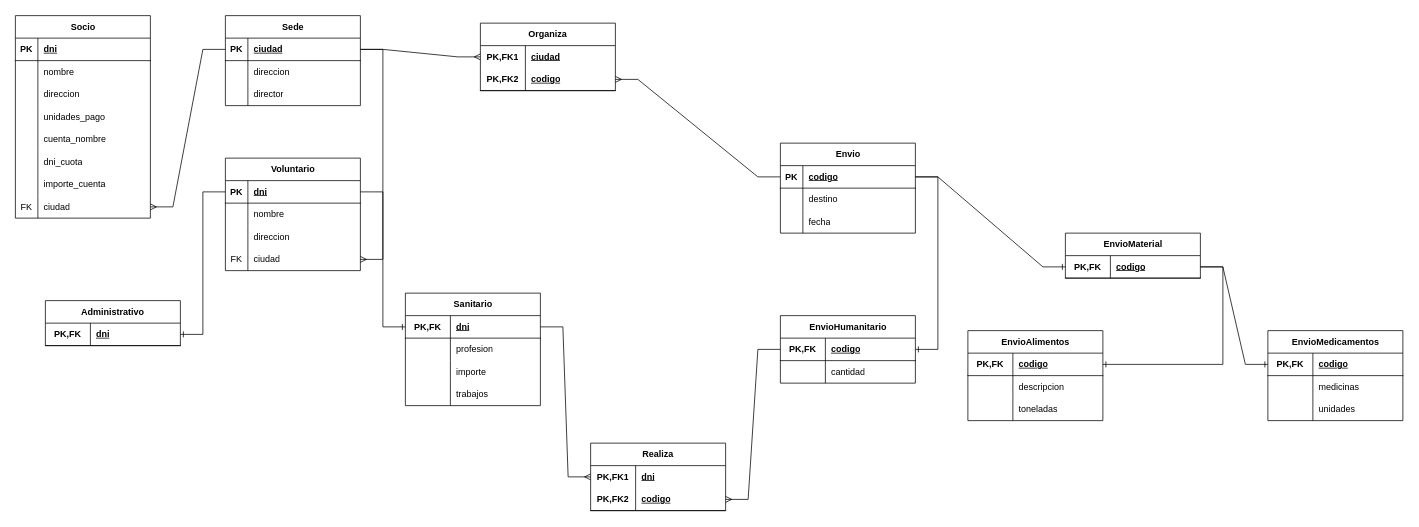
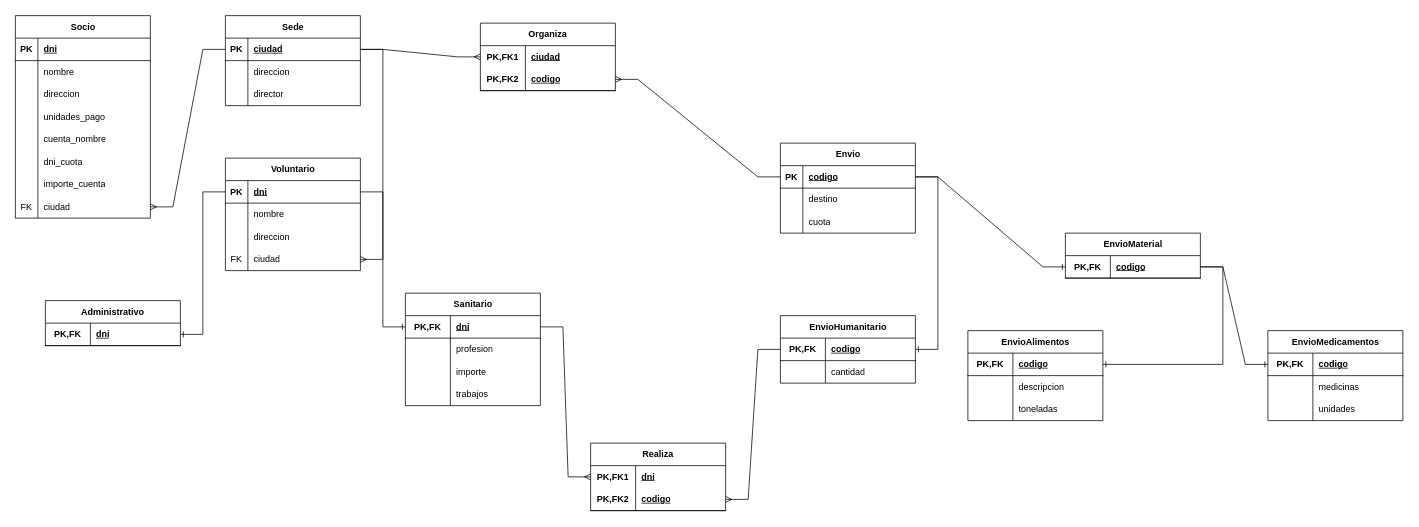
node "fecha": label "fecha" -> "cuota"
